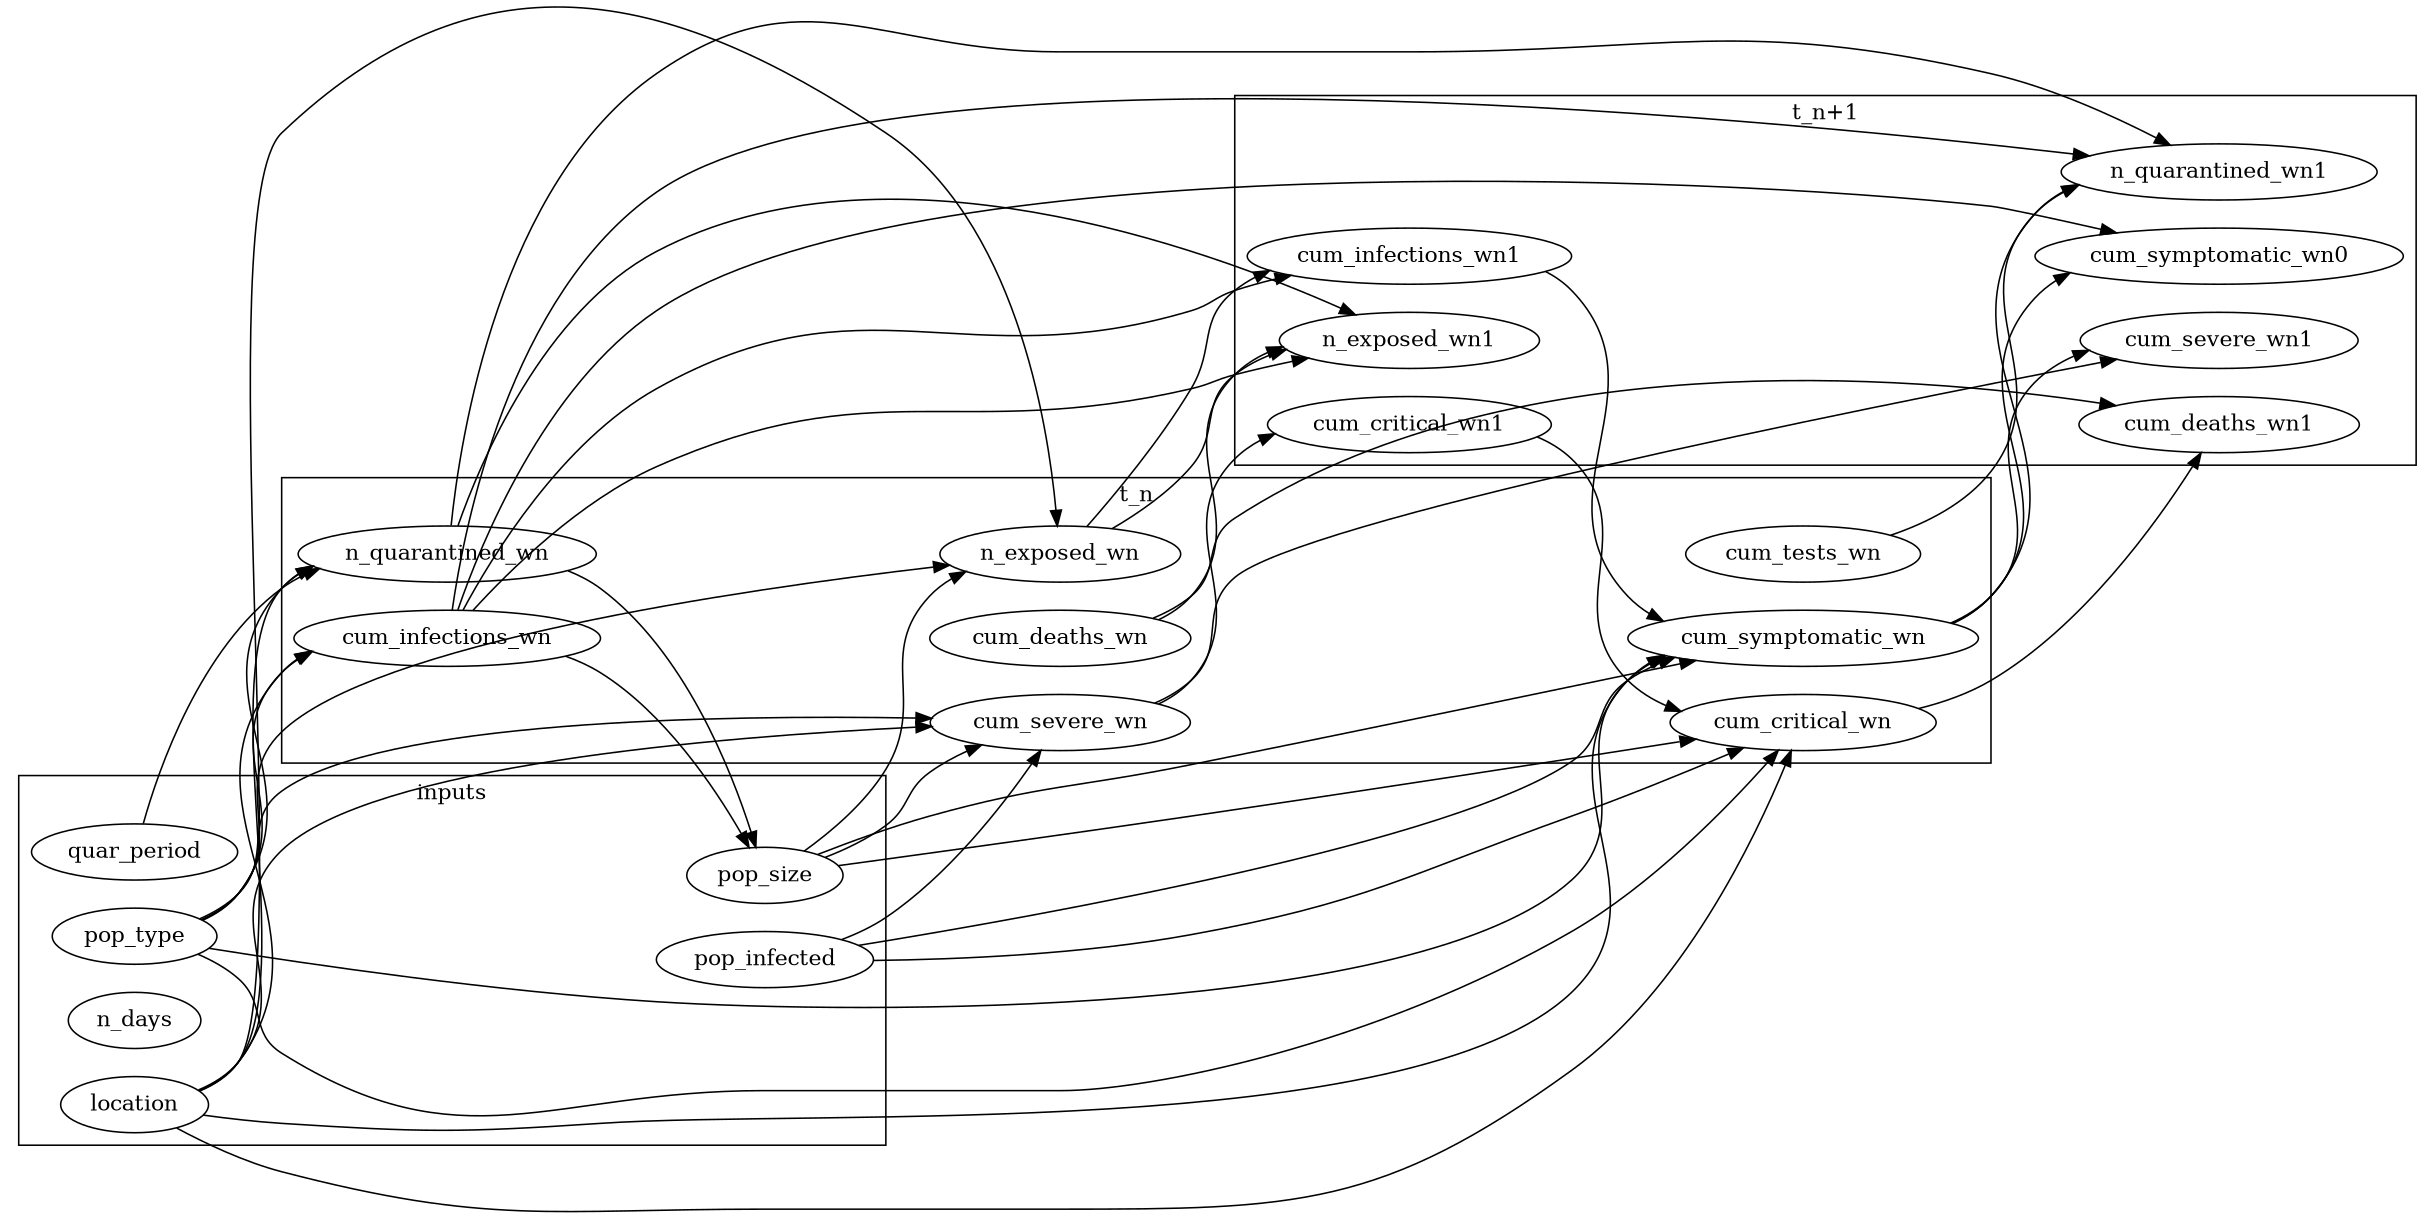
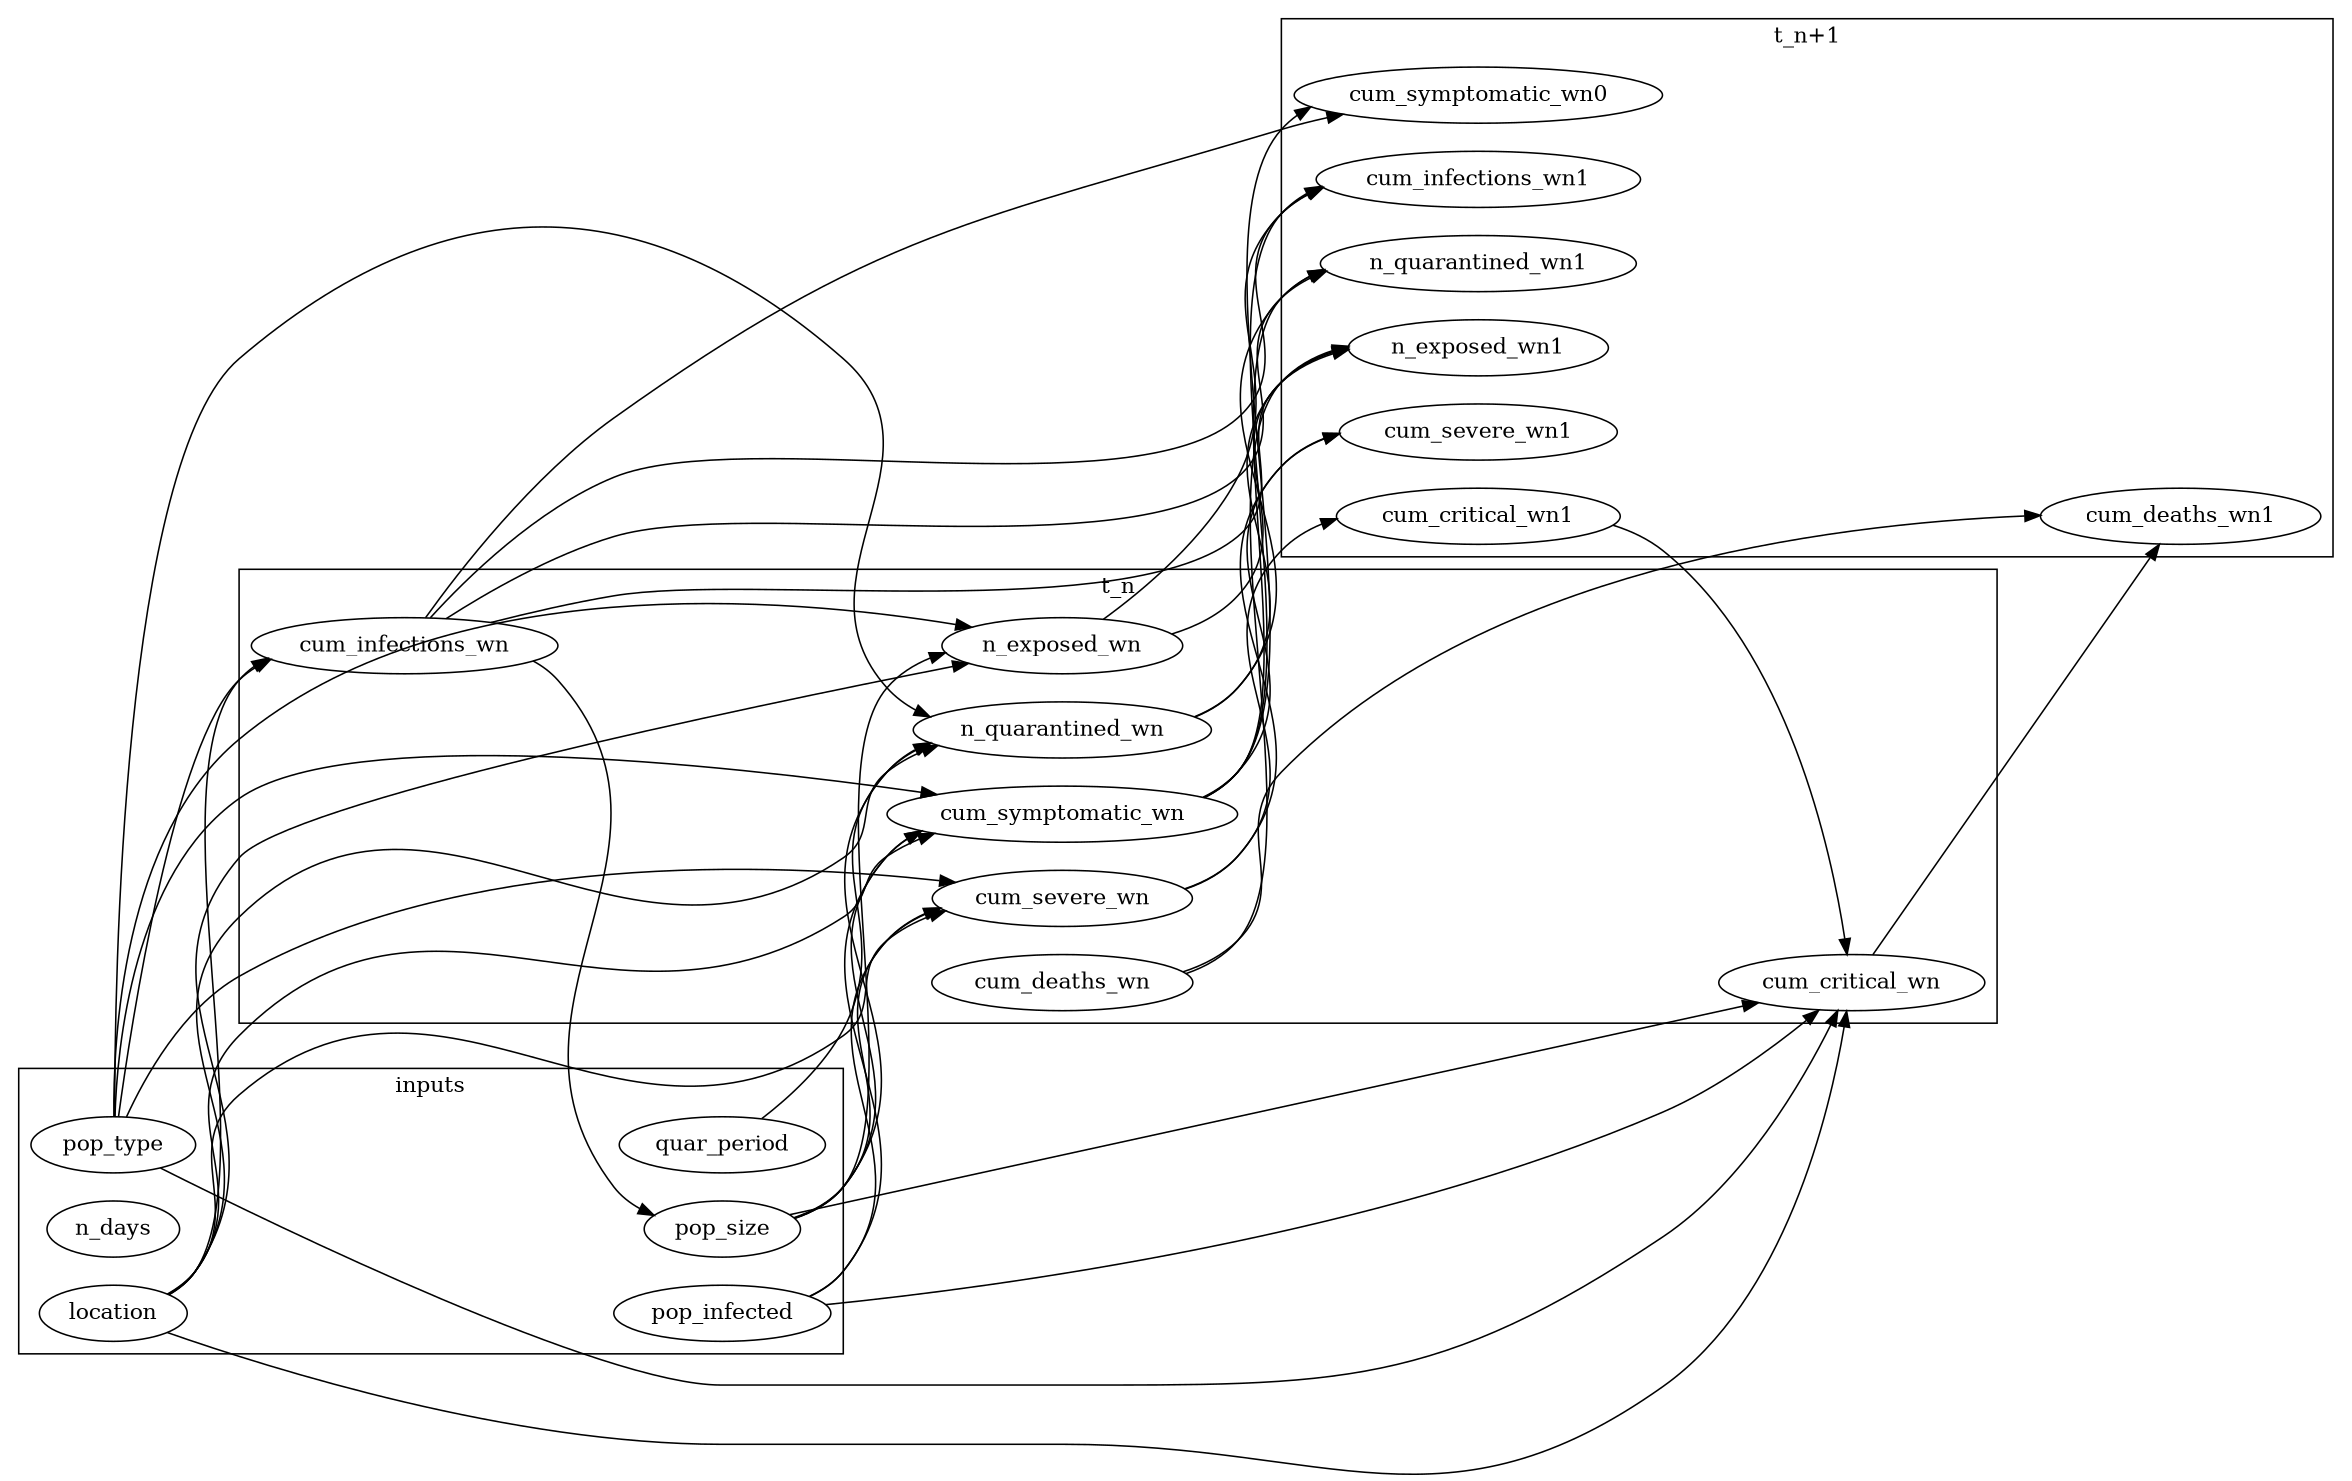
edge "cum_infections_wn1" -> "cum_symptomatic_wn": reversed
node "cum_tests_wn": removed
edge "n_quarantined_wn" -> "pop_size": reversed
